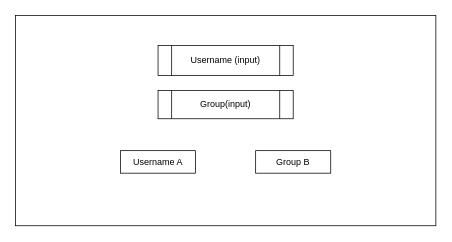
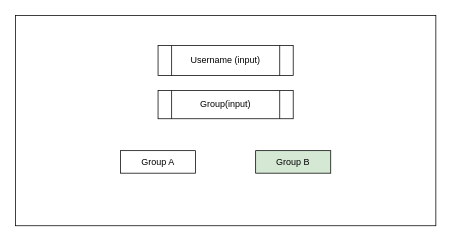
node "Username A": label "Username A" -> "Group A"
node "Group B": fillcolor #ffffff -> #d5e8d4
